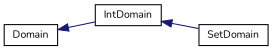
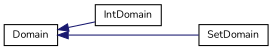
edge "SetDomain" -> "IntDomain": now "SetDomain" -> "Domain"
